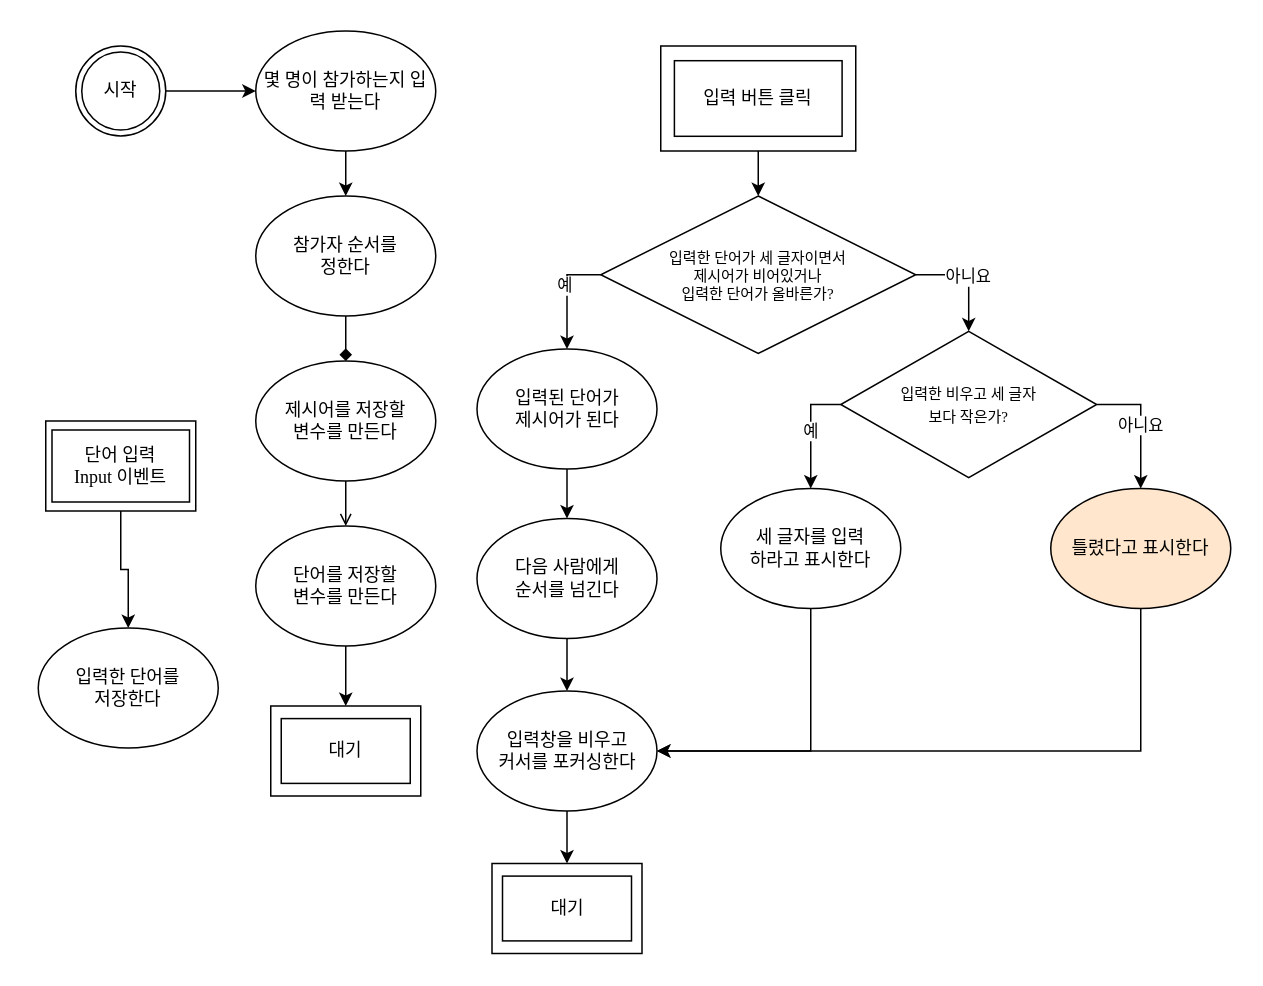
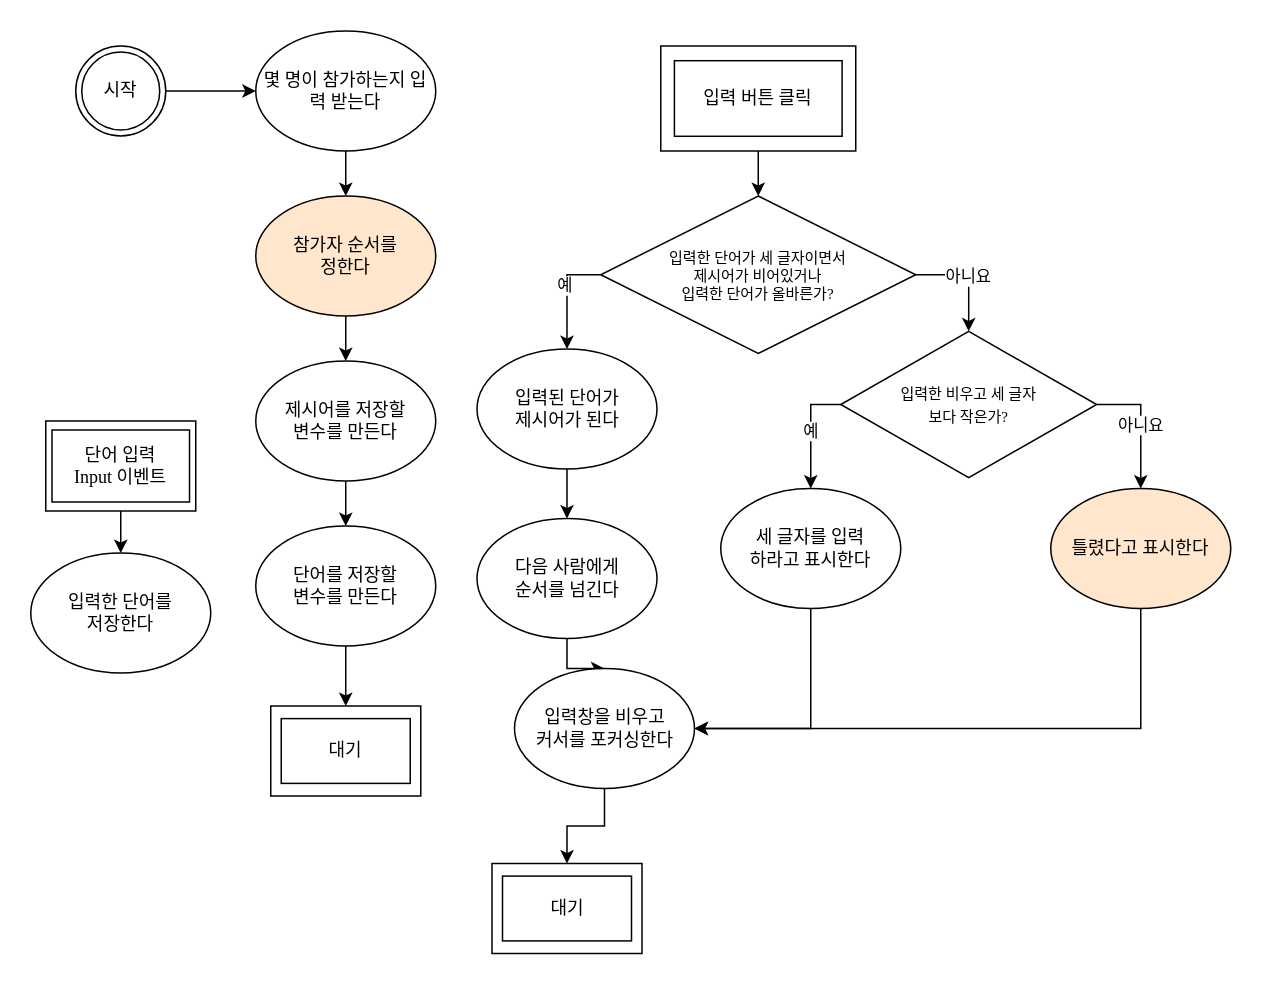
node "참가자 순서를 정한다": fillcolor #ffffff -> #ffe6cc
edge "참가자 순서를 정한다" -> "제시어를 저장할 변수를 만든다": arrowhead diamond -> classic
edge "제시어를 저장할 변수를 만든다" -> "단어를 저장할 변수를 만든다": arrowhead open -> classic
node "입력한 단어를 저장한다": moved (128, 688) -> (121, 613)
node "입력창을 비우고 커서를 포커싱한다": moved (567, 751) -> (605, 728)
